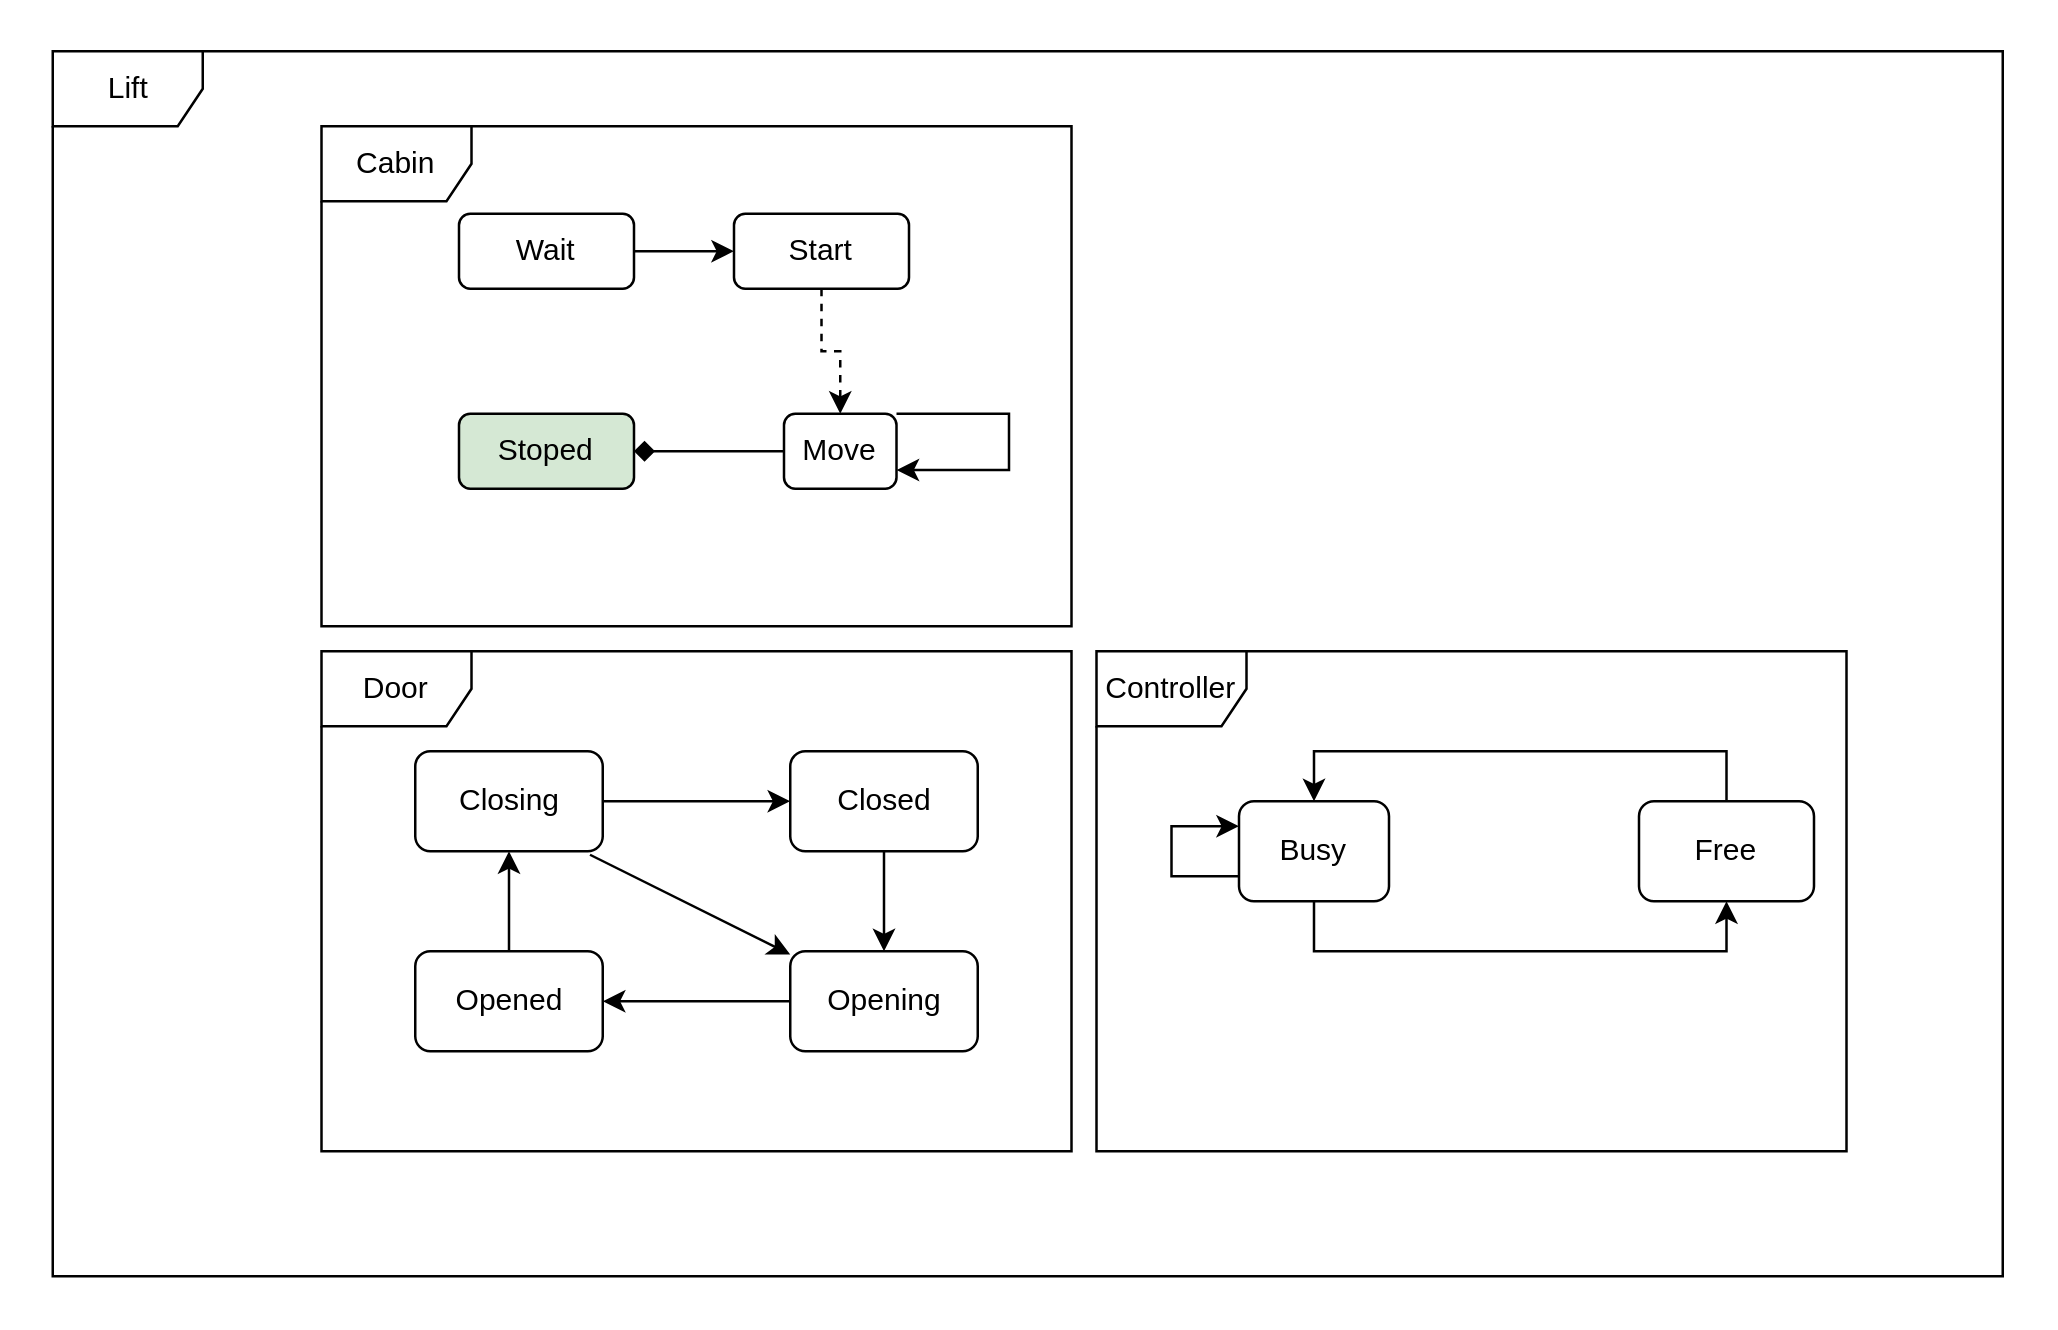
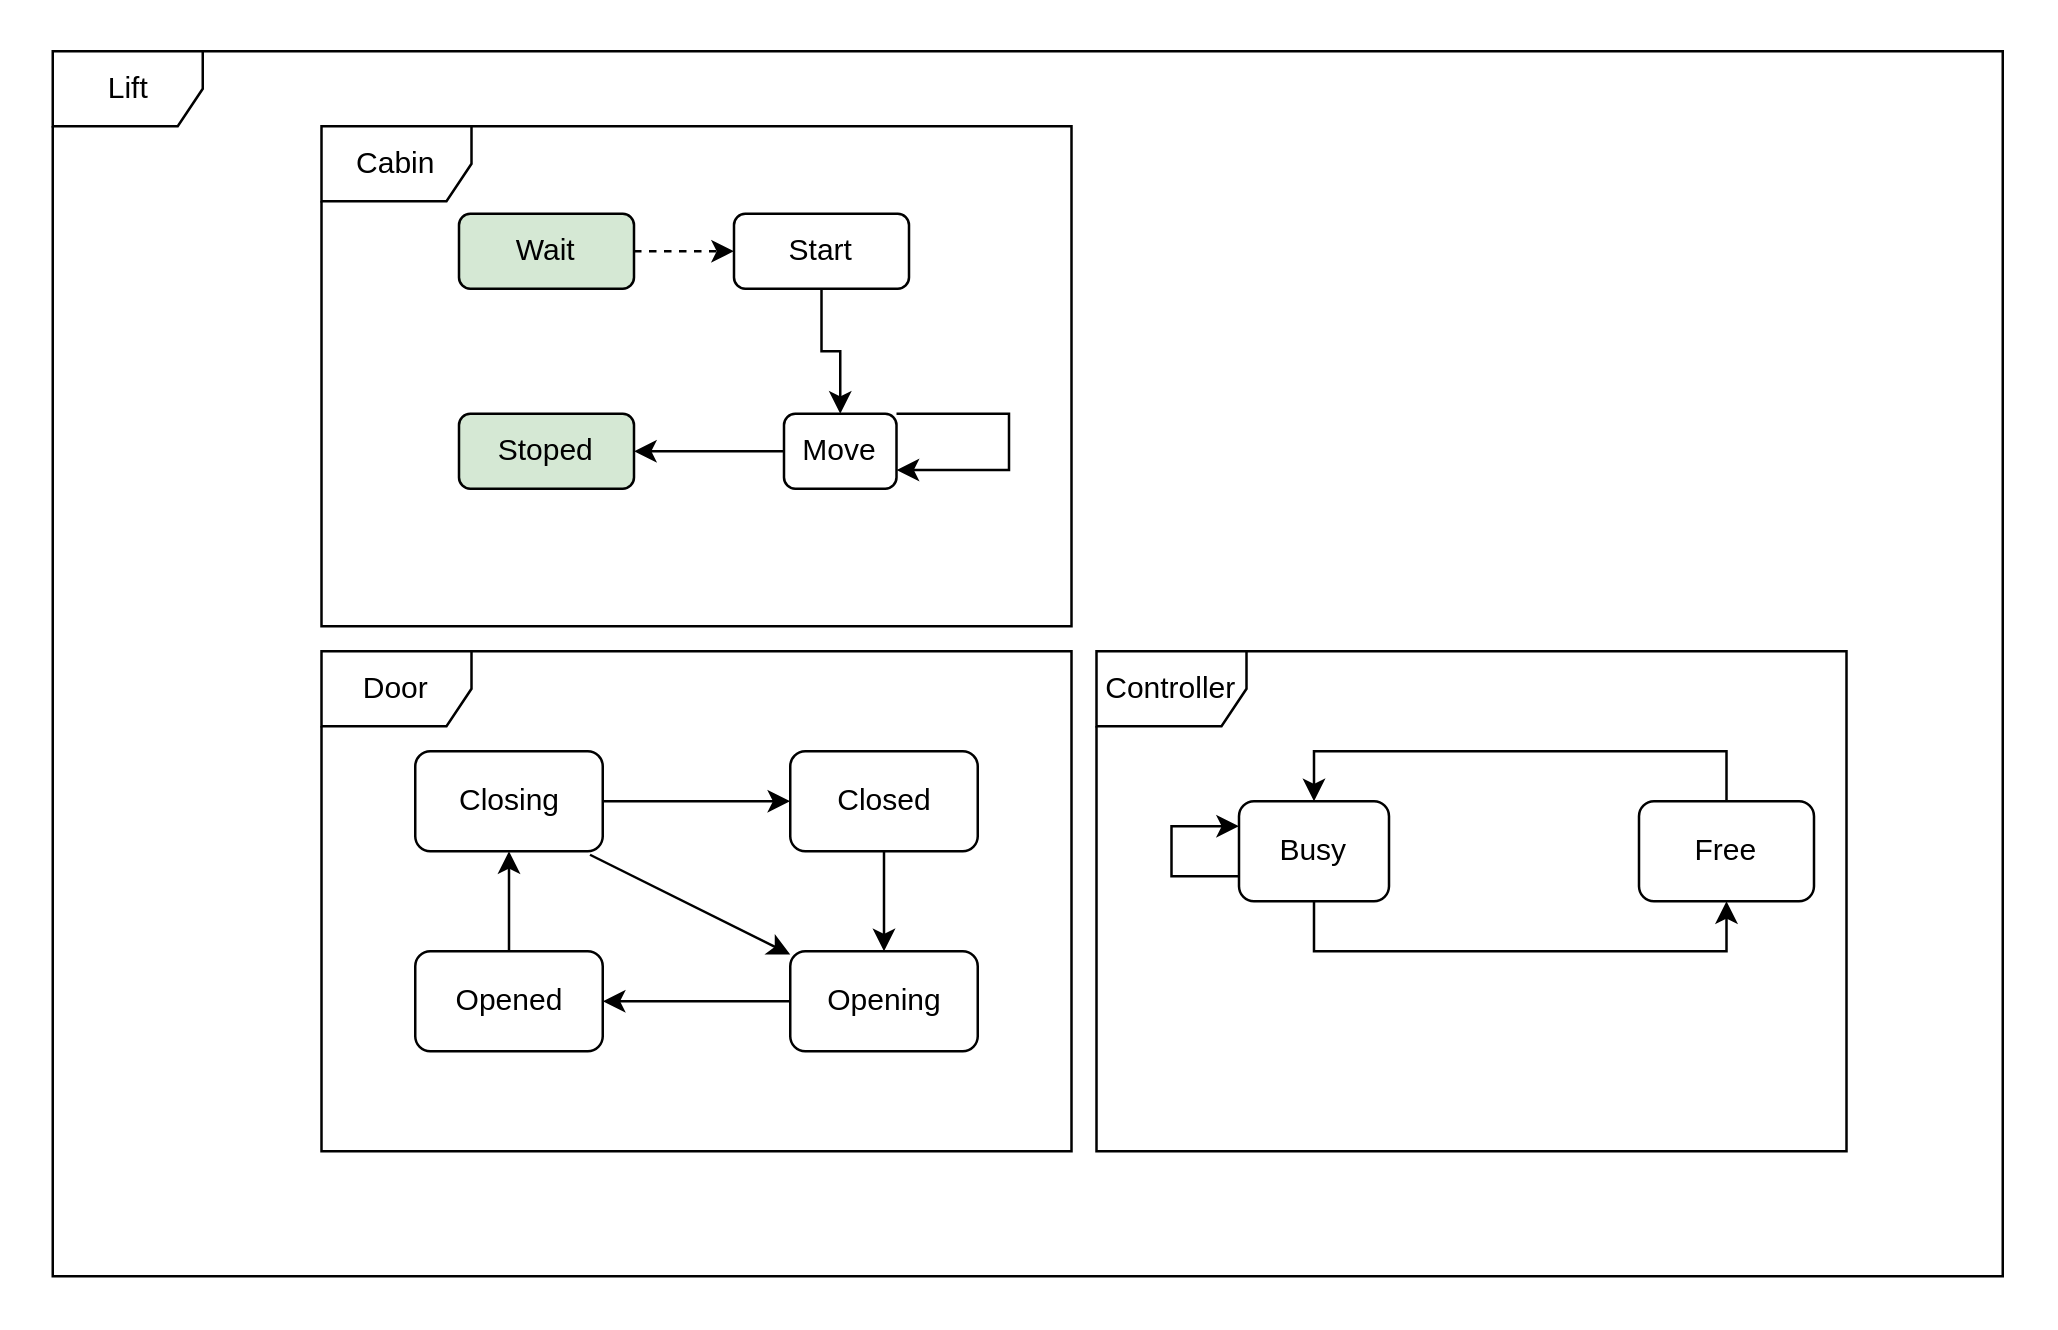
node "Wait": fillcolor #ffffff -> #d5e8d4
edge "Wait" -> "Start": style solid -> dashed
edge "Start" -> "Move": style dashed -> solid
edge "Move" -> "Stoped": arrowhead diamond -> classic
